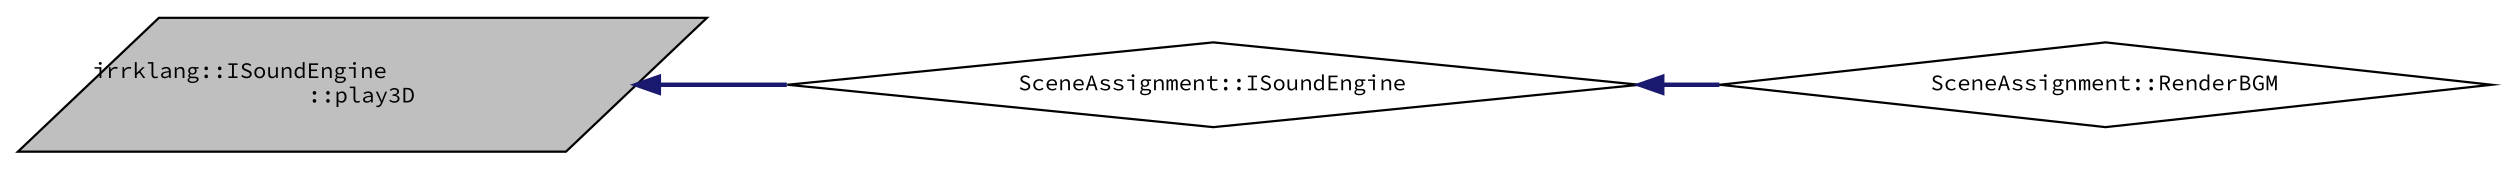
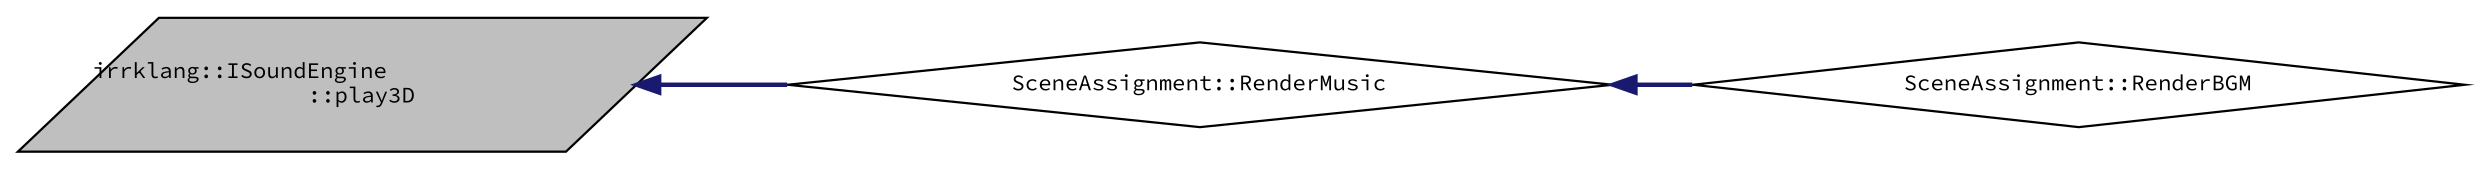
node "SceneAssignment::ISoundEngine": label "SceneAssignment::ISoundEngine" -> "SceneAssignment::RenderMusic"
